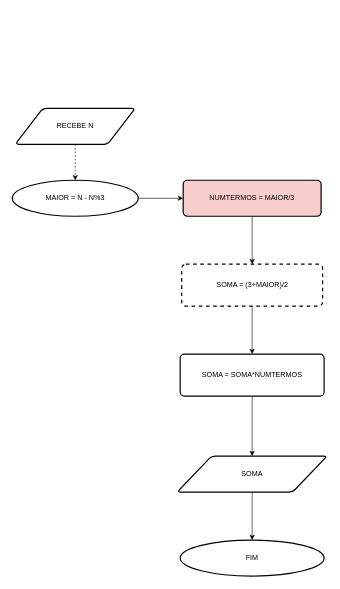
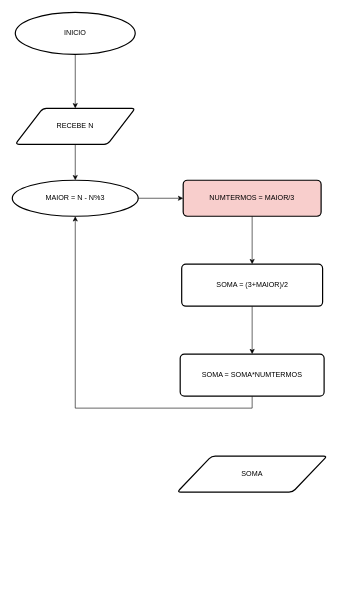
node "INICIO": added
edge "INICIO" -> "RECEBE N": added
edge "RECEBE N" -> "MAIOR = N - N%3": style dashed -> solid
node "SOMA = (3+MAIOR)/2": style dashed -> solid
edge "SOMA = SOMA*NUMTERMOS" -> "SOMA": now "SOMA = SOMA*NUMTERMOS" -> "MAIOR = N - N%3"
edge "SOMA" -> "FIM": removed
node "FIM": removed
